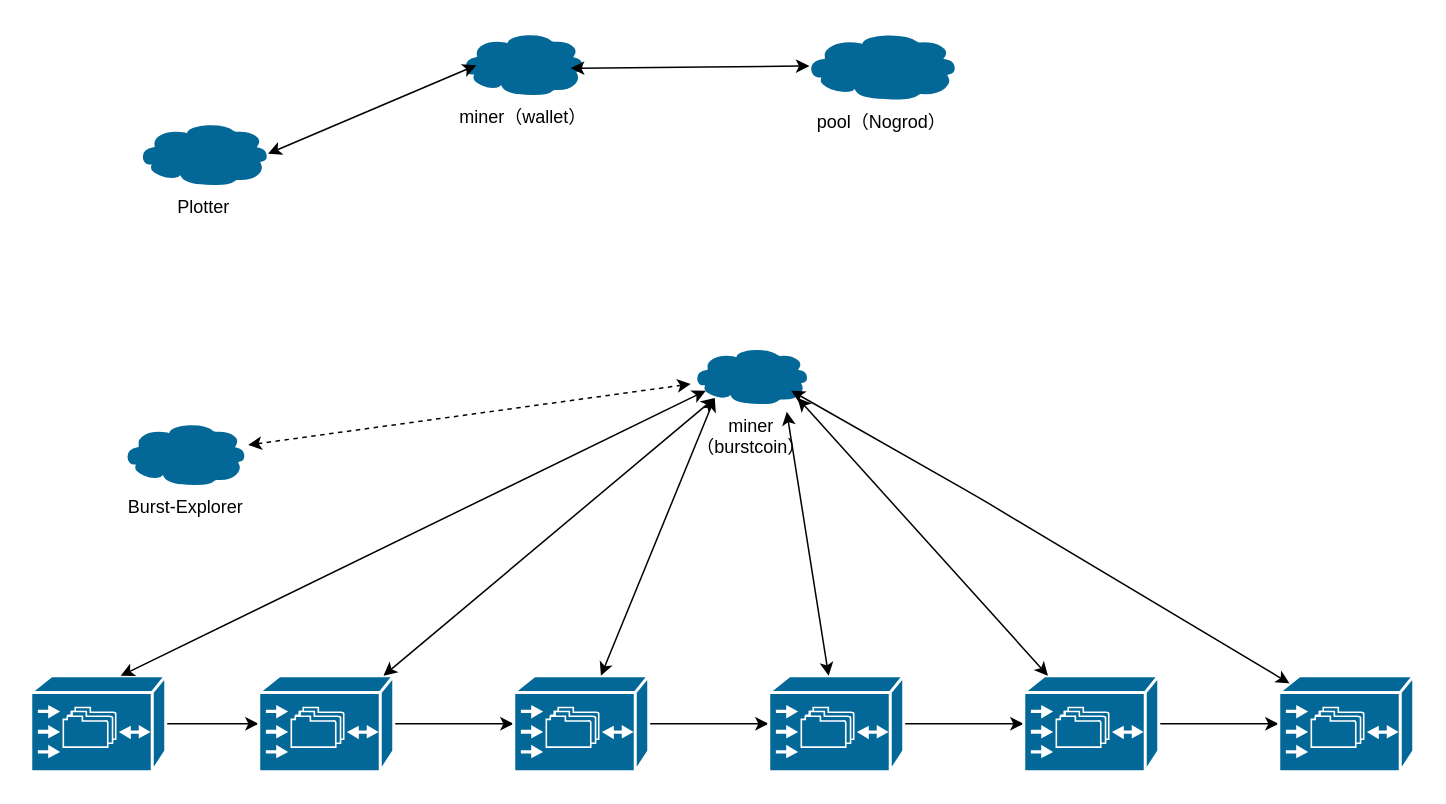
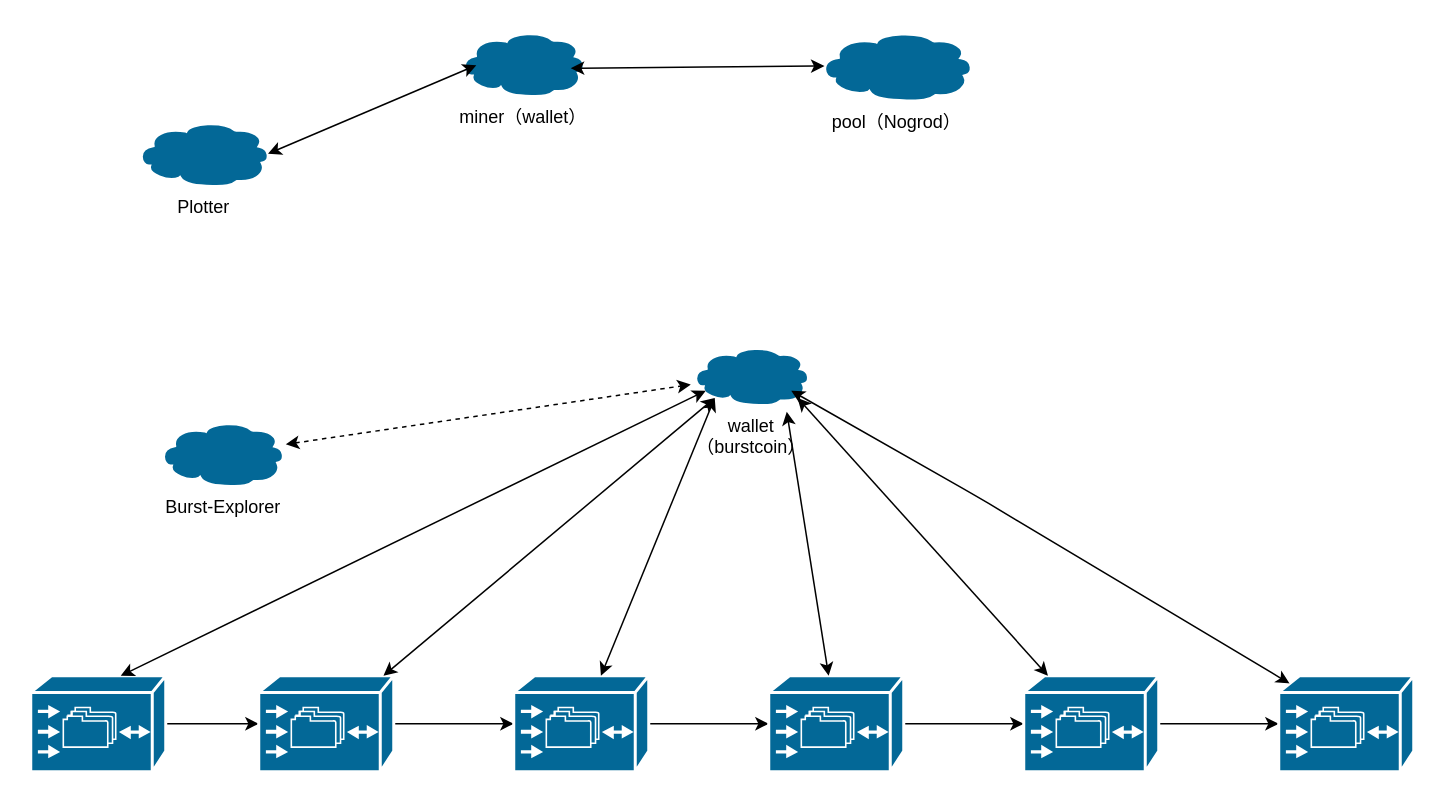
node "pool（Nogrod）": moved (881, 66) -> (896, 66)
node "miner （burstcoin）": label "miner （burstcoin）" -> "wallet （burstcoin）"
node "Burst-Explorer": moved (185, 454) -> (222, 454)
